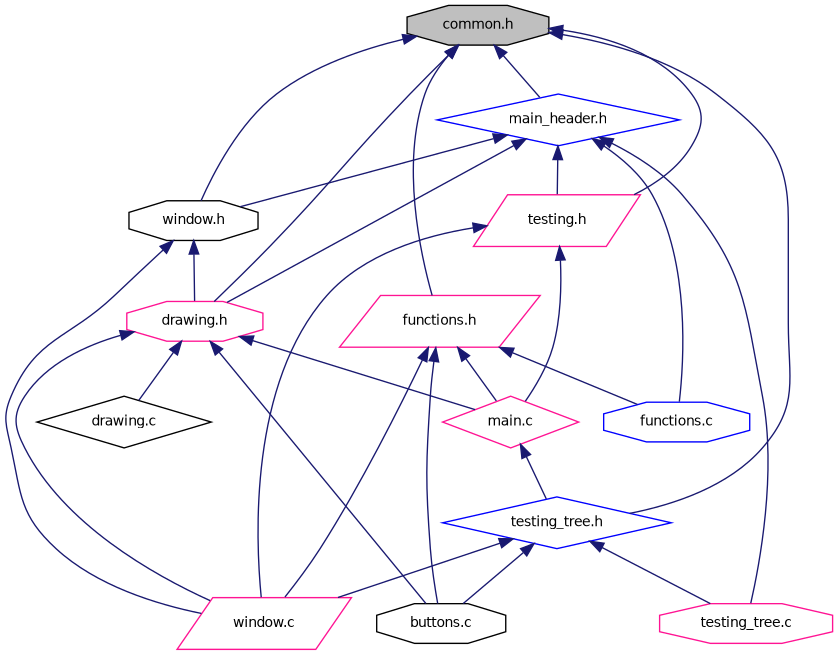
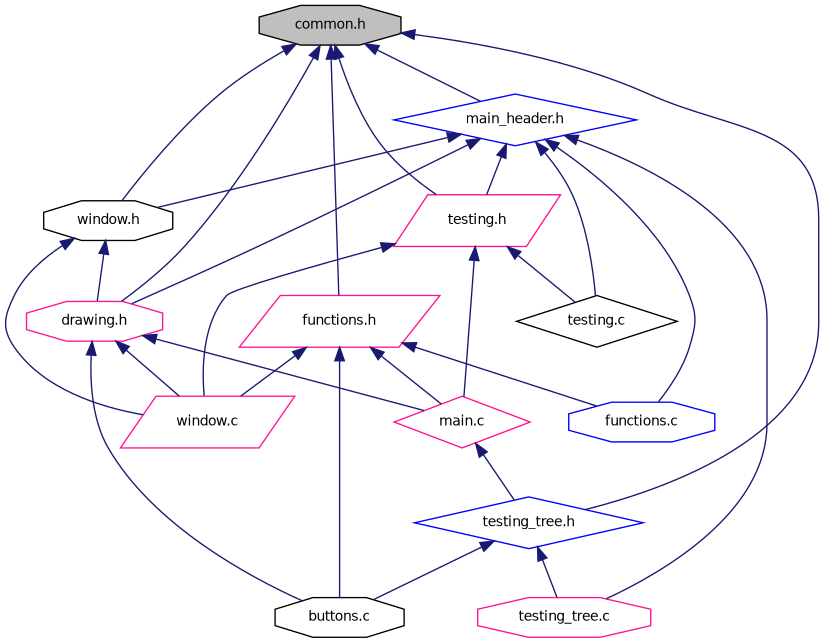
node "testing.c": added
node "drawing.c": removed
edge "window.c" -> "testing_tree.h": removed
